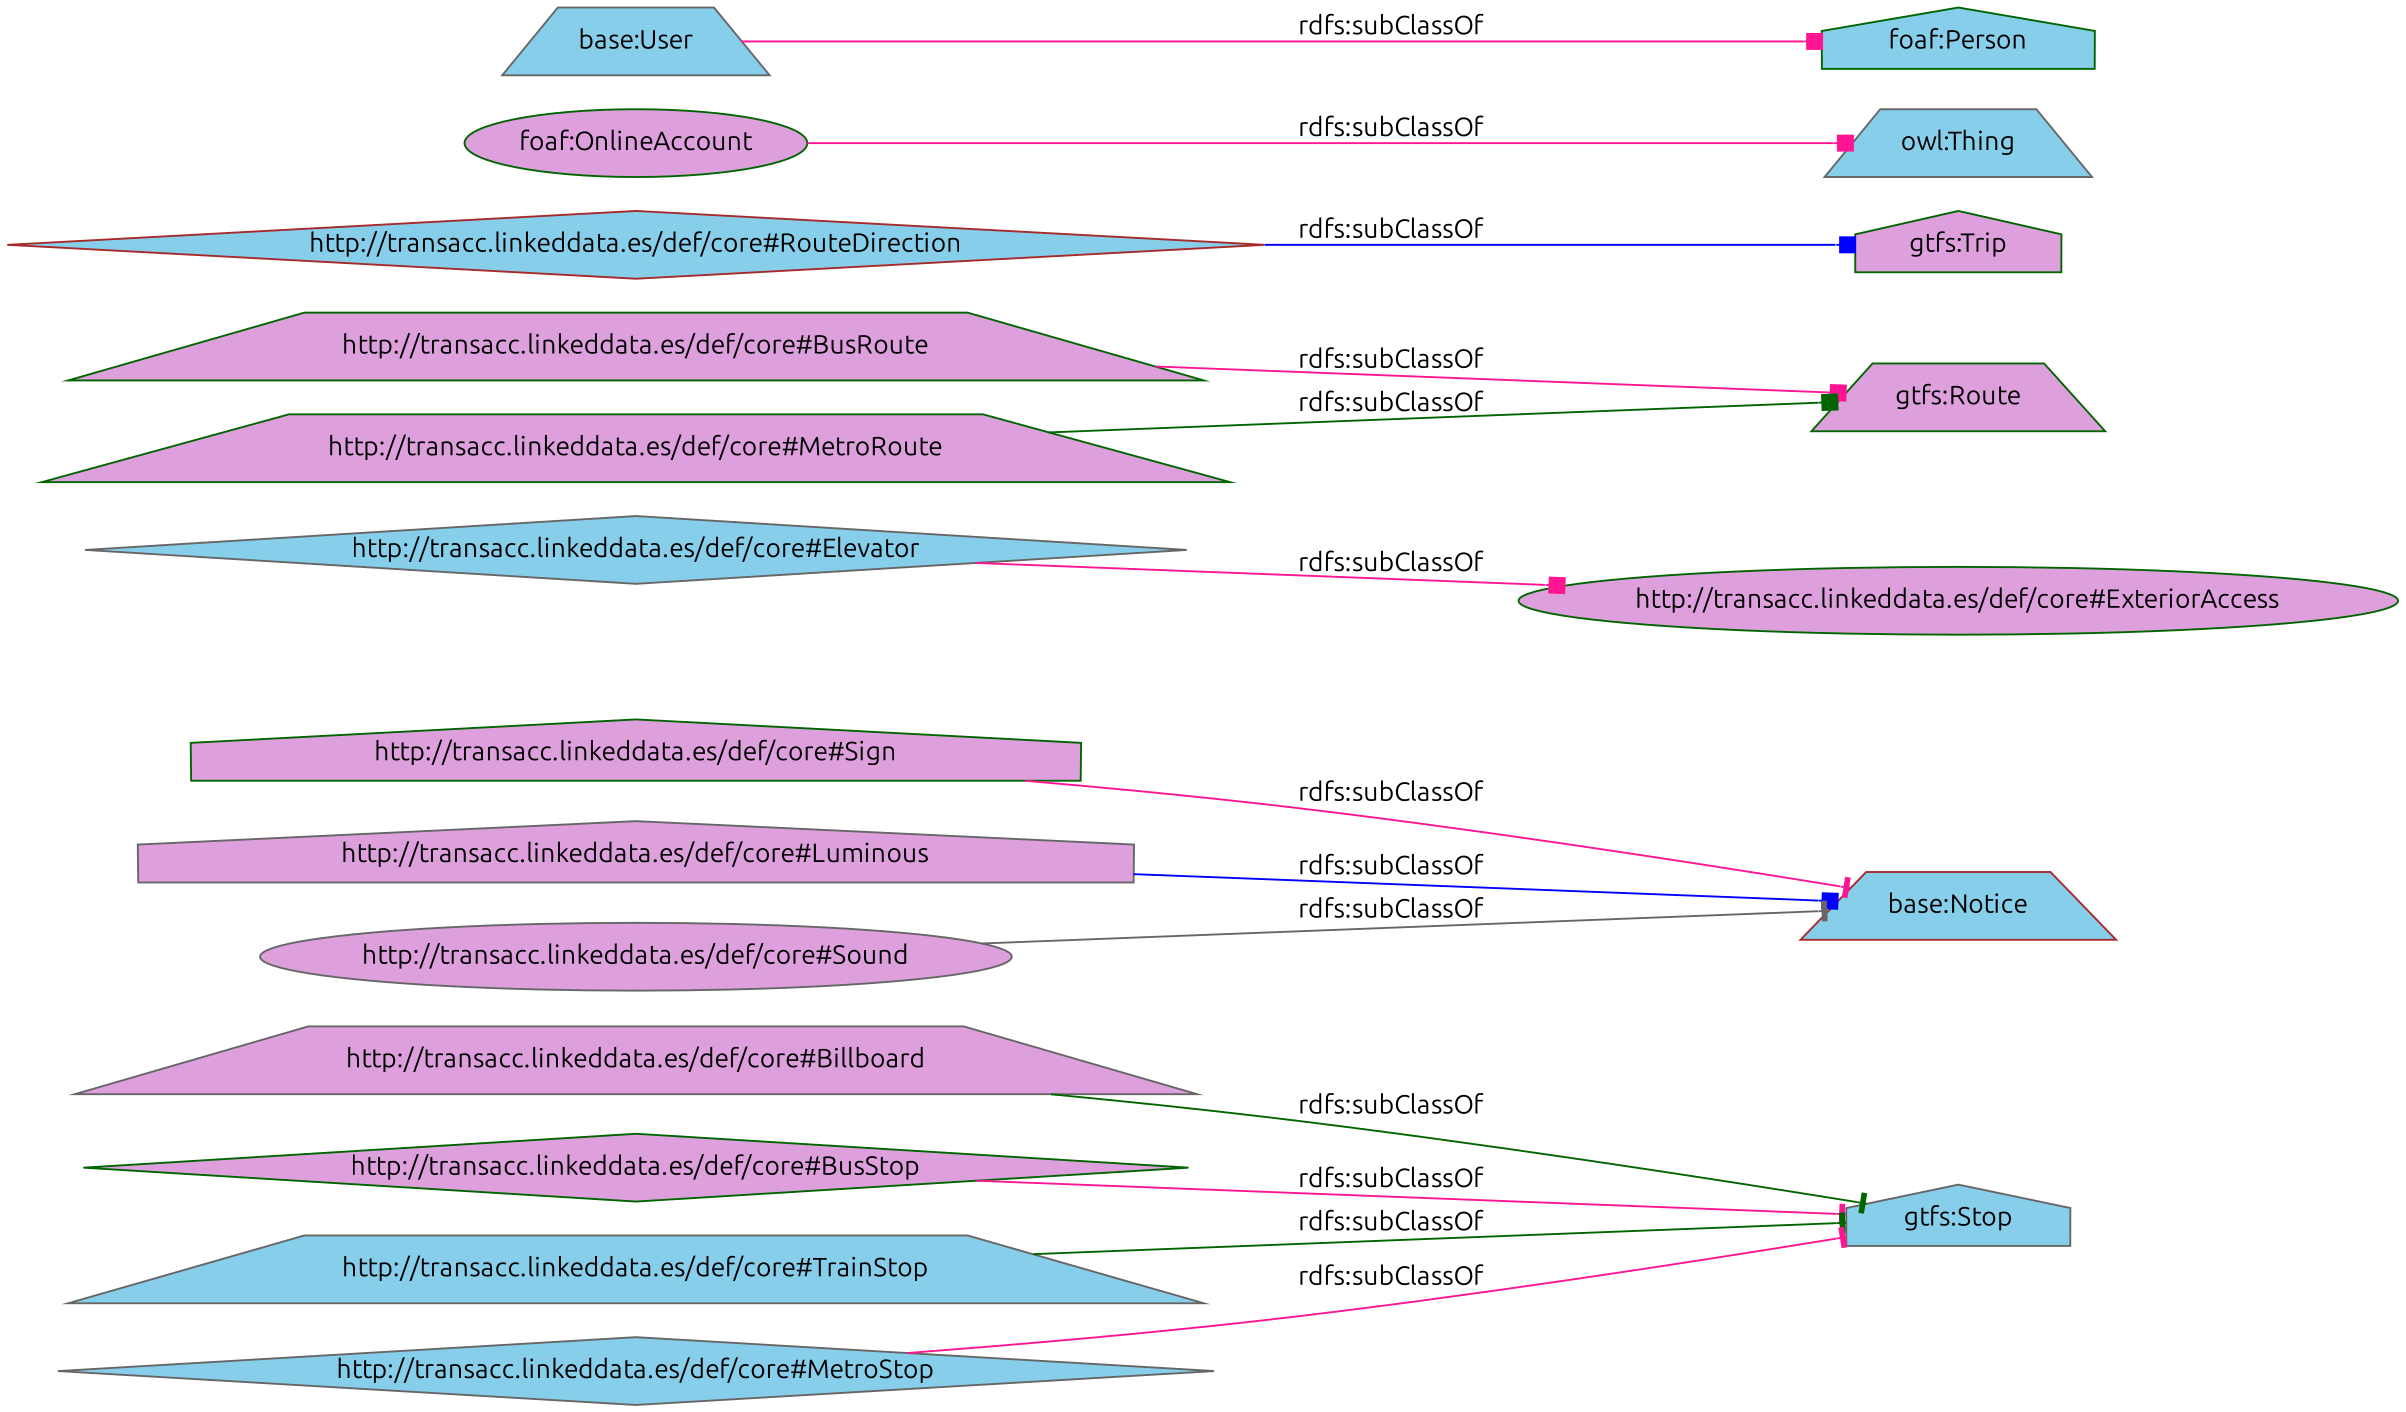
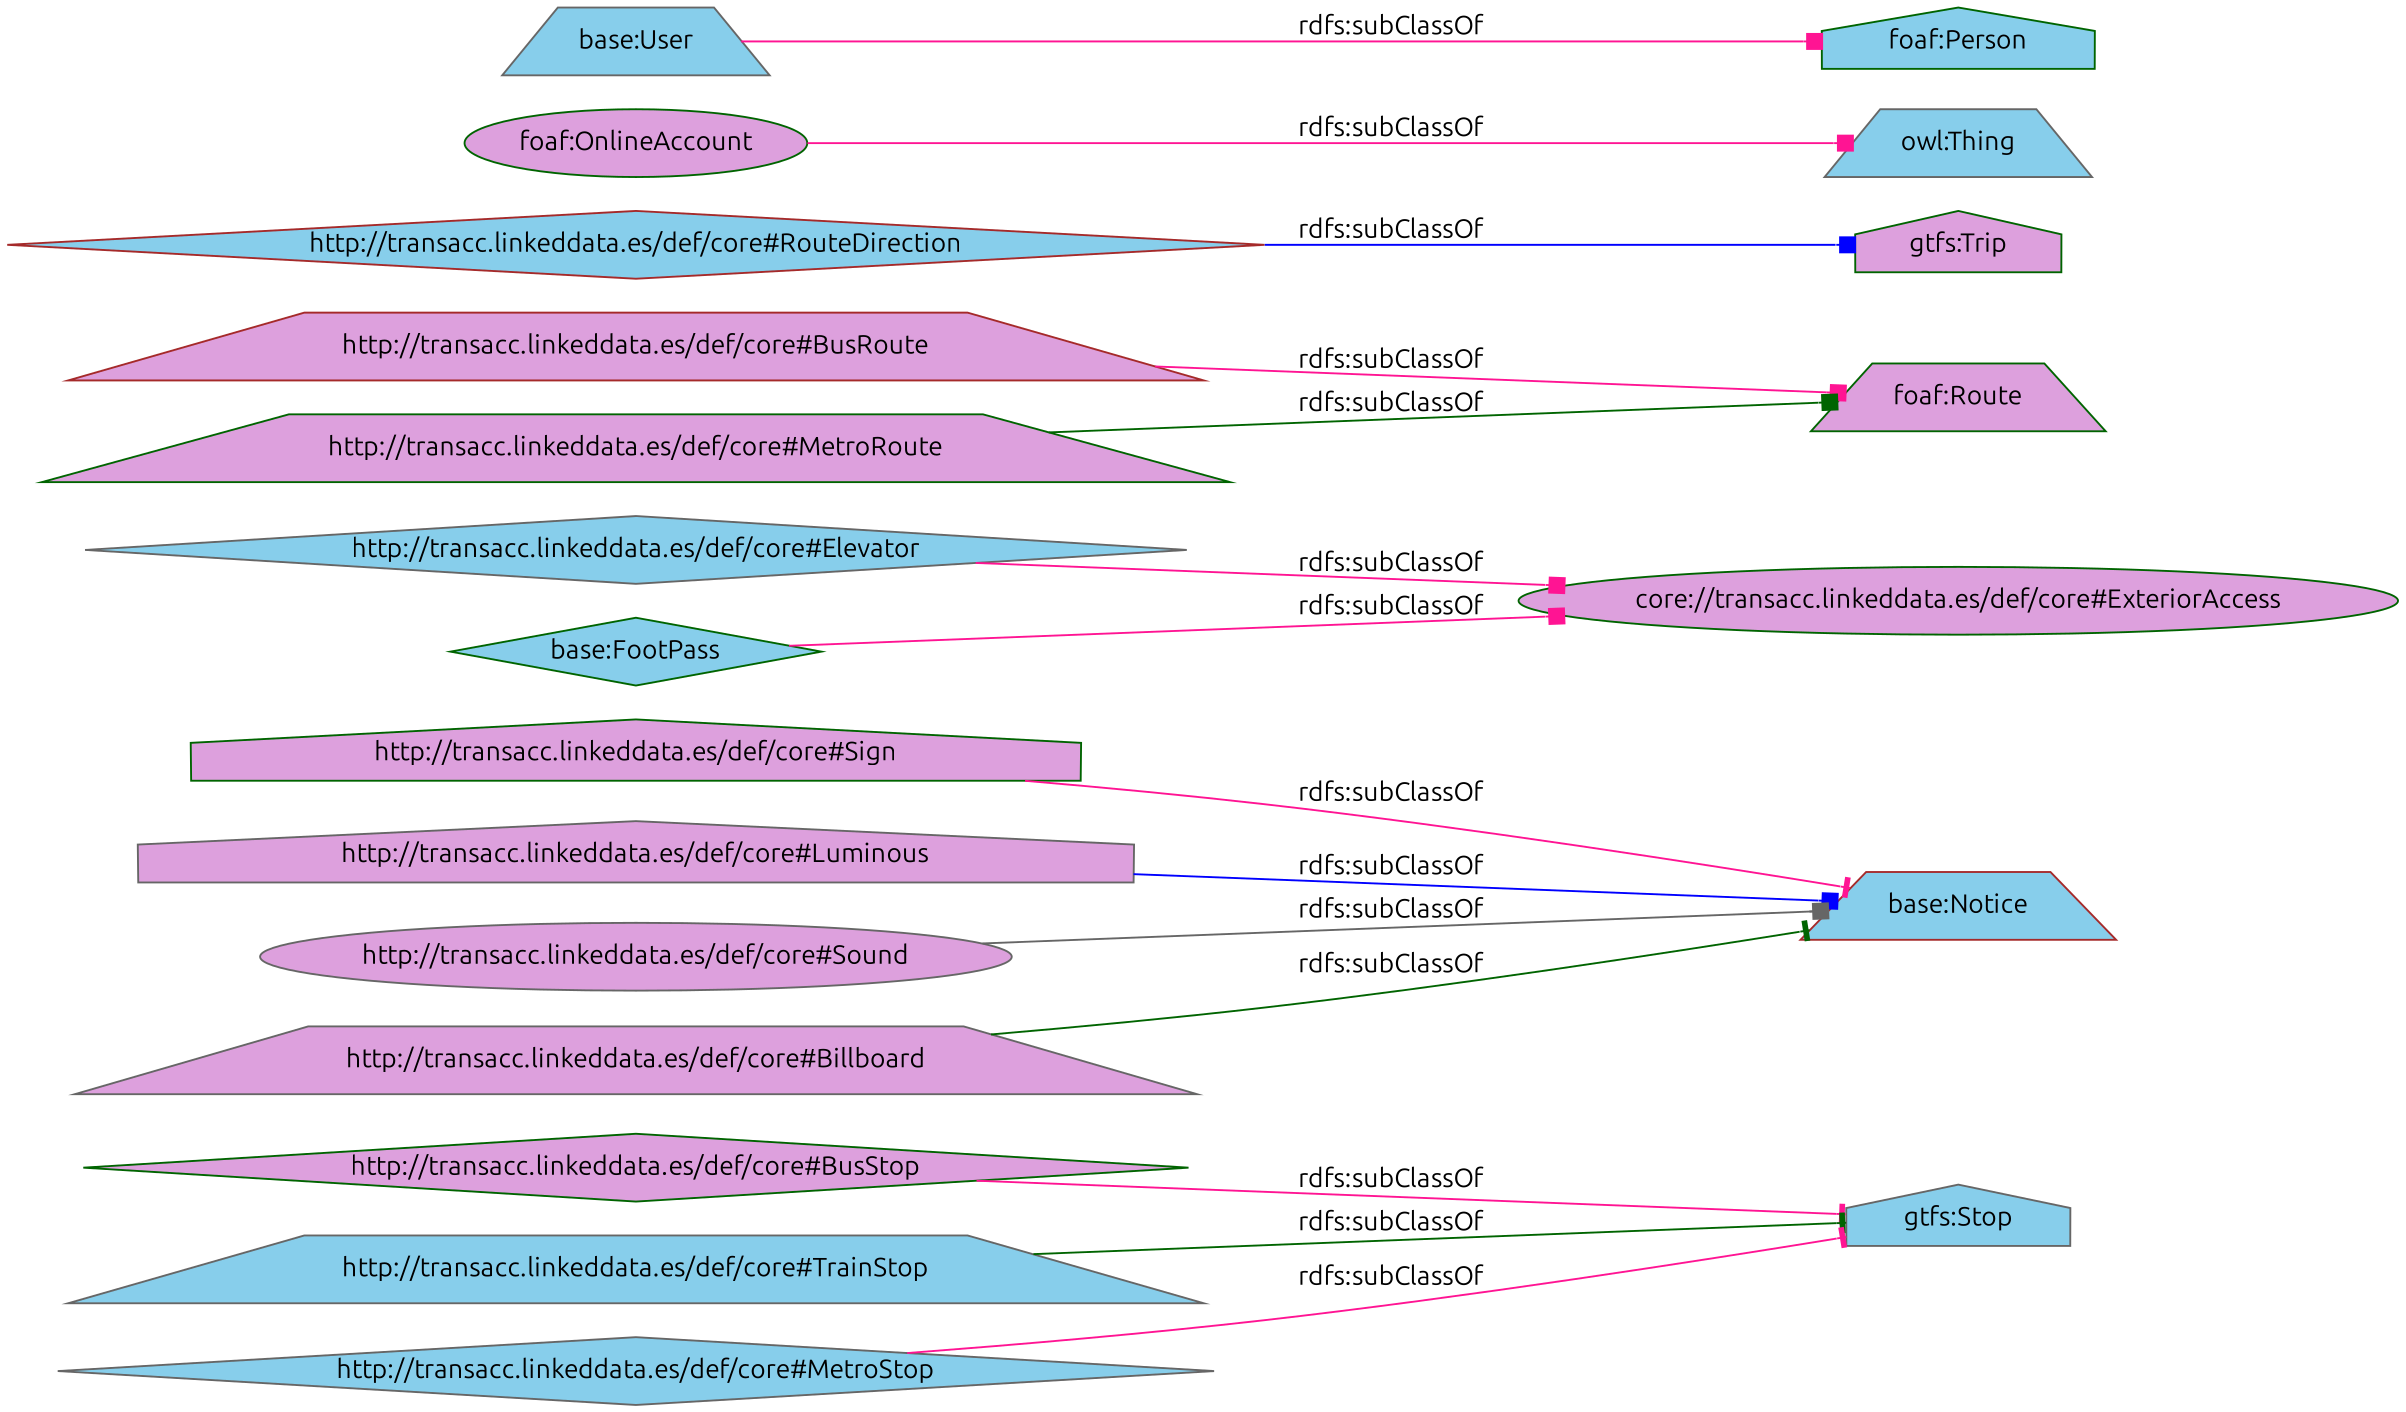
node "http://transacc.linkeddata.es/def/core#BusRoute": color darkgreen -> brown
node "gtfs:Route": label "gtfs:Route" -> "foaf:Route"
node "http://transacc.linkeddata.es/def/core#ExteriorAccess": label "http://transacc.linkeddata.es/def/core#ExteriorAccess" -> "core://transacc.linkeddata.es/def/core#ExteriorAccess"
node "base:FootPass": added
edge "http://transacc.linkeddata.es/def/core#Sound" -> "base:Notice": arrowhead tee -> box
edge "http://transacc.linkeddata.es/def/core#Billboard" -> "gtfs:Stop": now "http://transacc.linkeddata.es/def/core#Billboard" -> "base:Notice"
